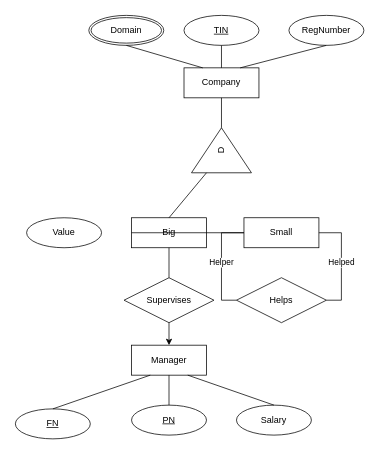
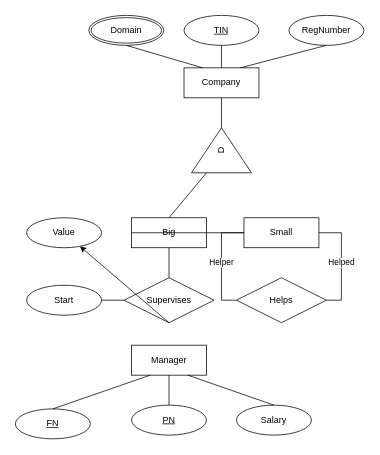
node "Start": added
edge "Start" -- "Supervises": added
edge "Supervises" -> "Manager": now "Supervises" -> "Value"
